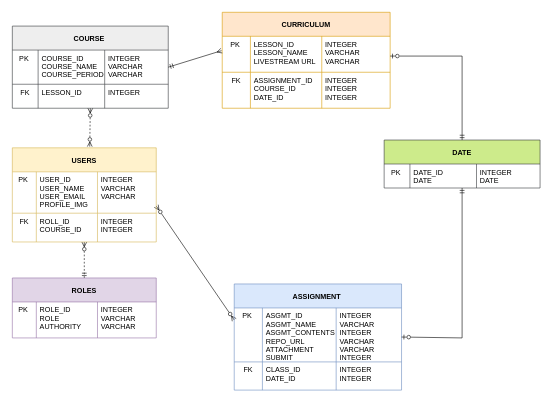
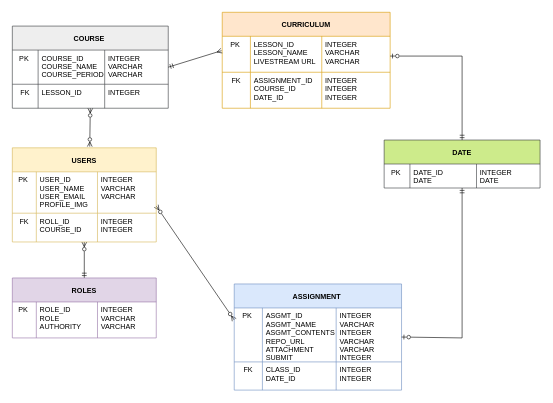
edge "COURSE" -- "USERS": style dashed -> solid
edge "USERS" -- "ROLES": style dashed -> solid
